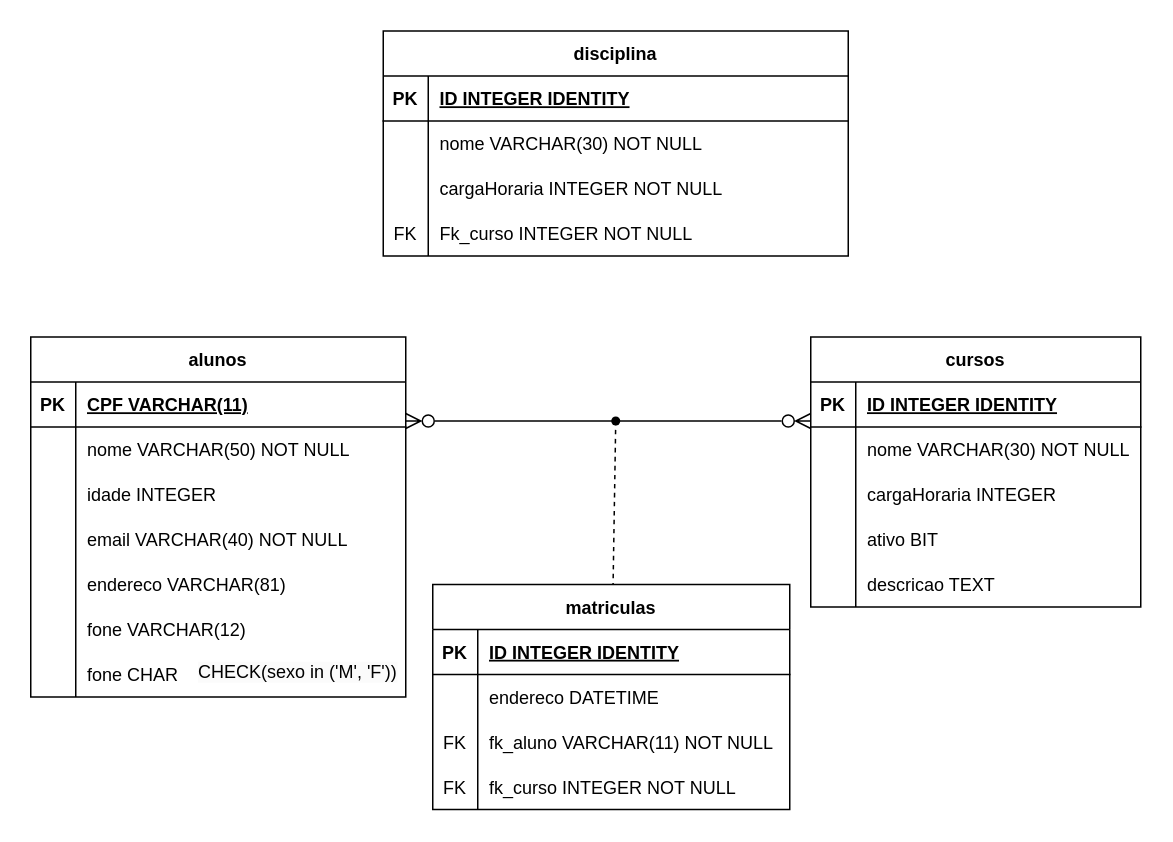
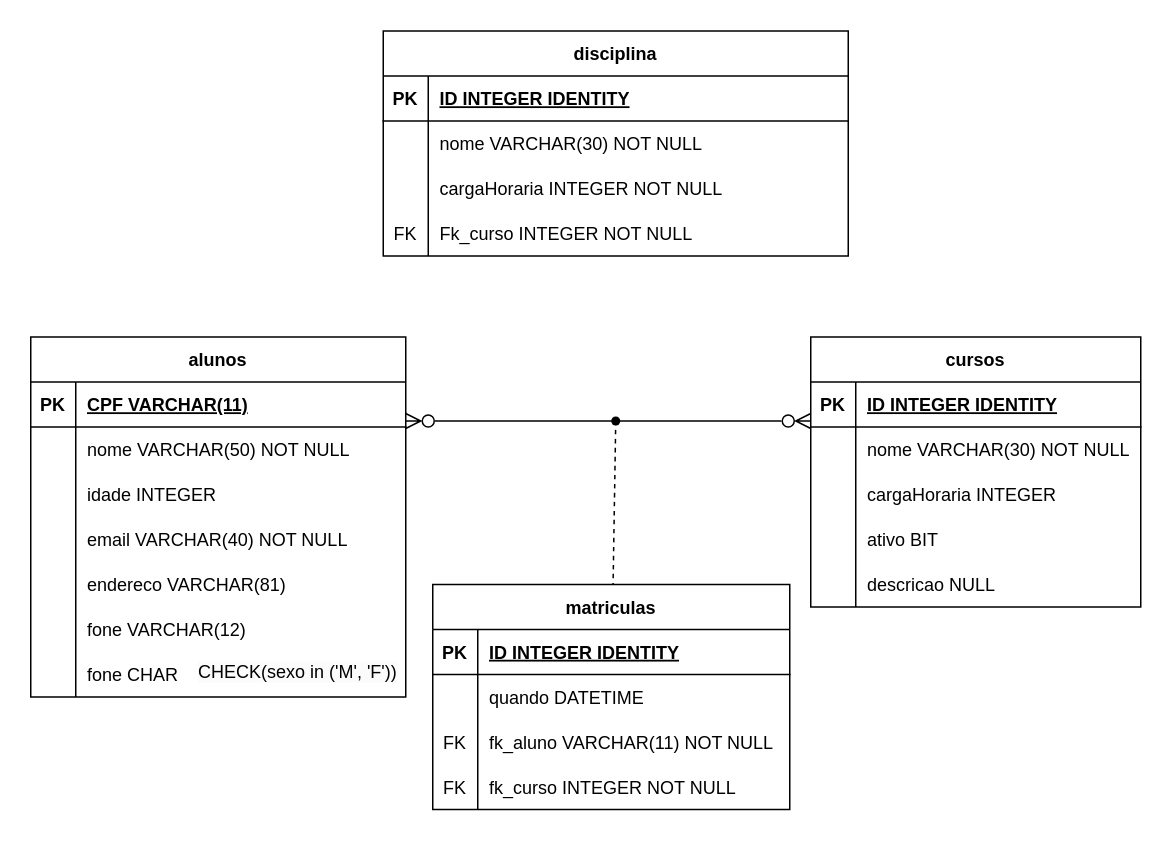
node "descricao TEXT": label "descricao TEXT" -> "descricao NULL"
node "endereco DATETIME": label "endereco DATETIME" -> "quando DATETIME"
